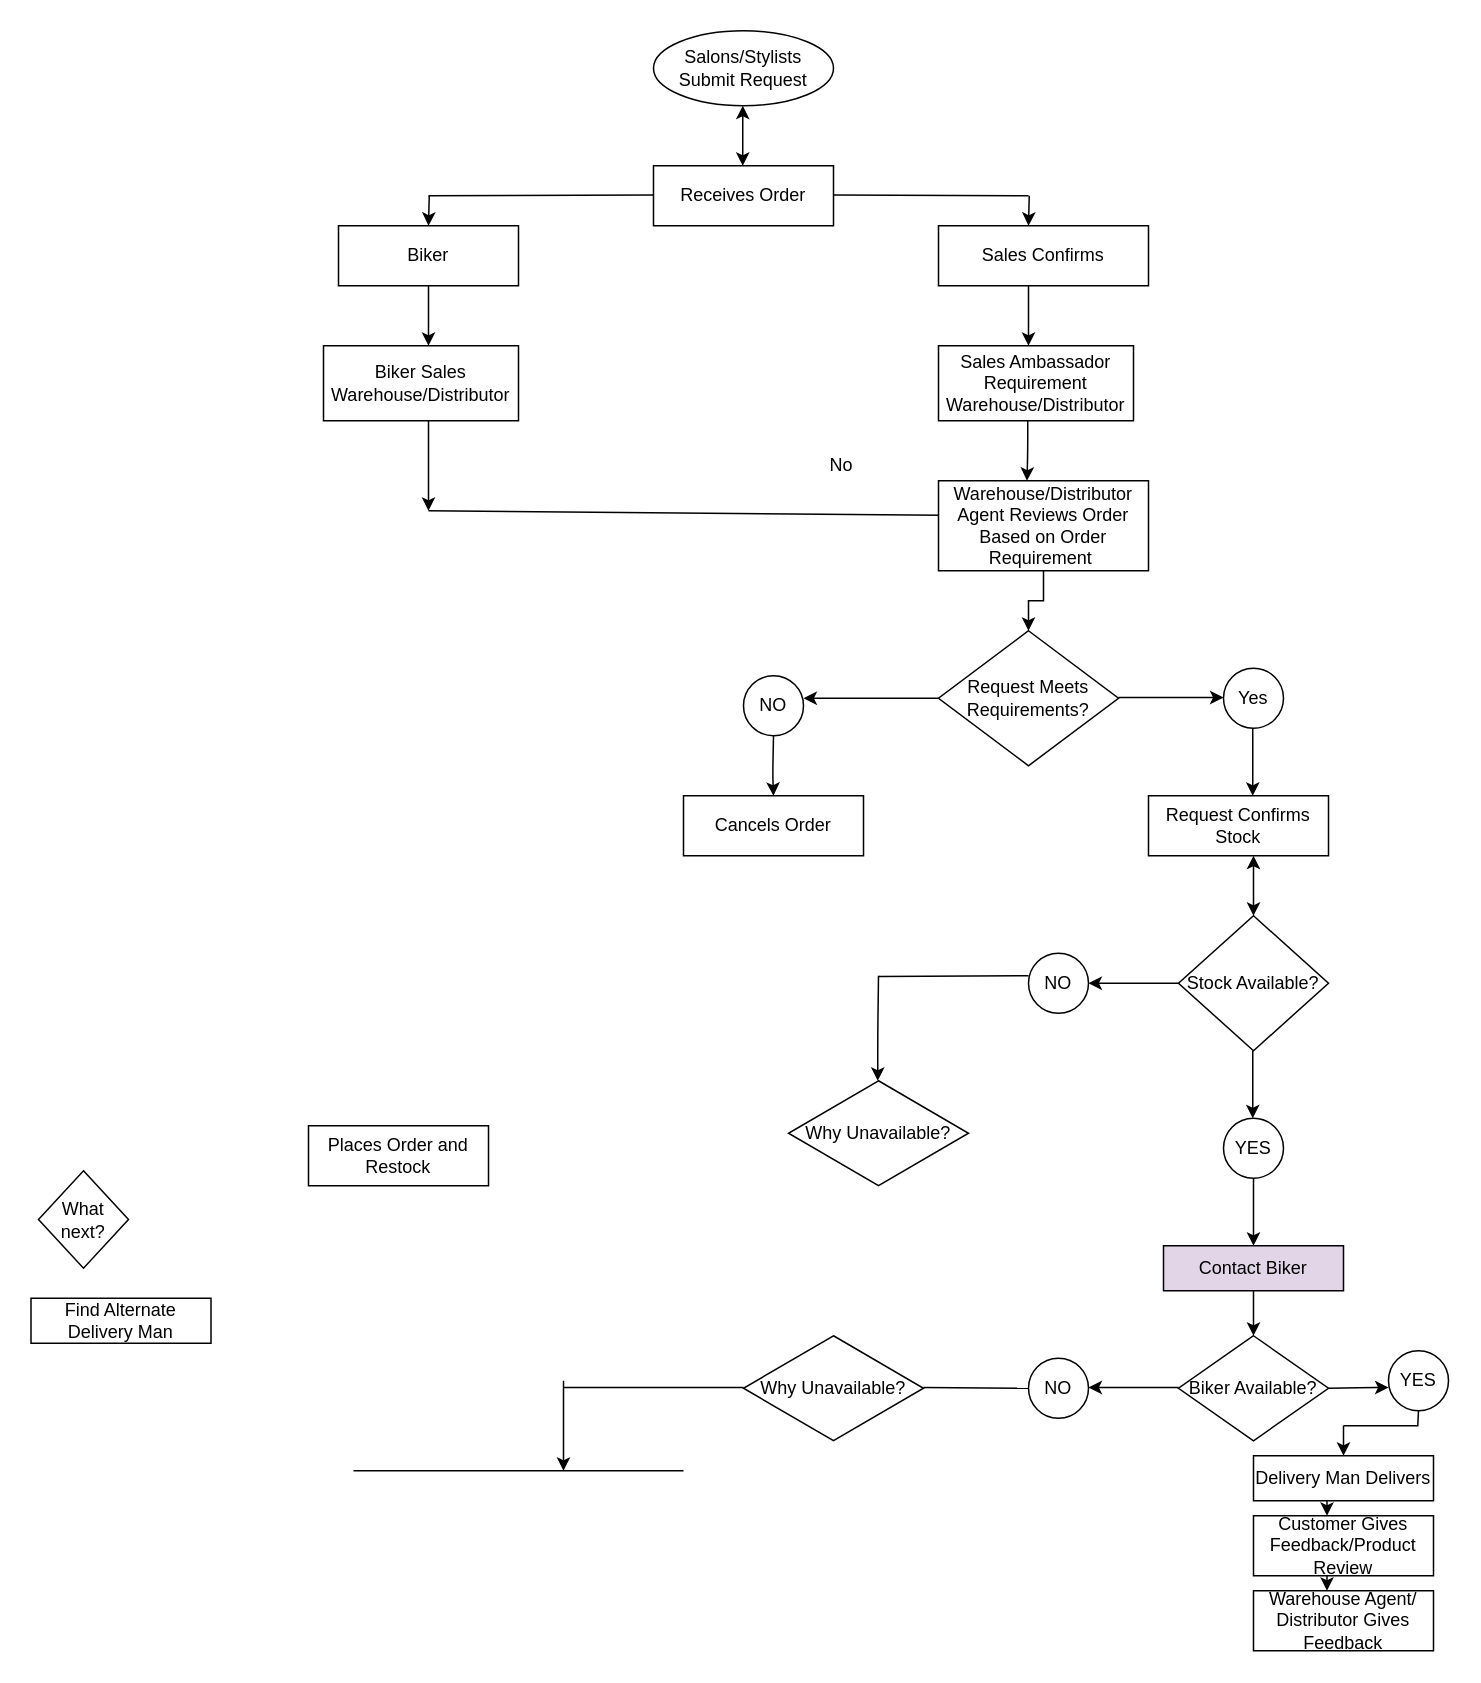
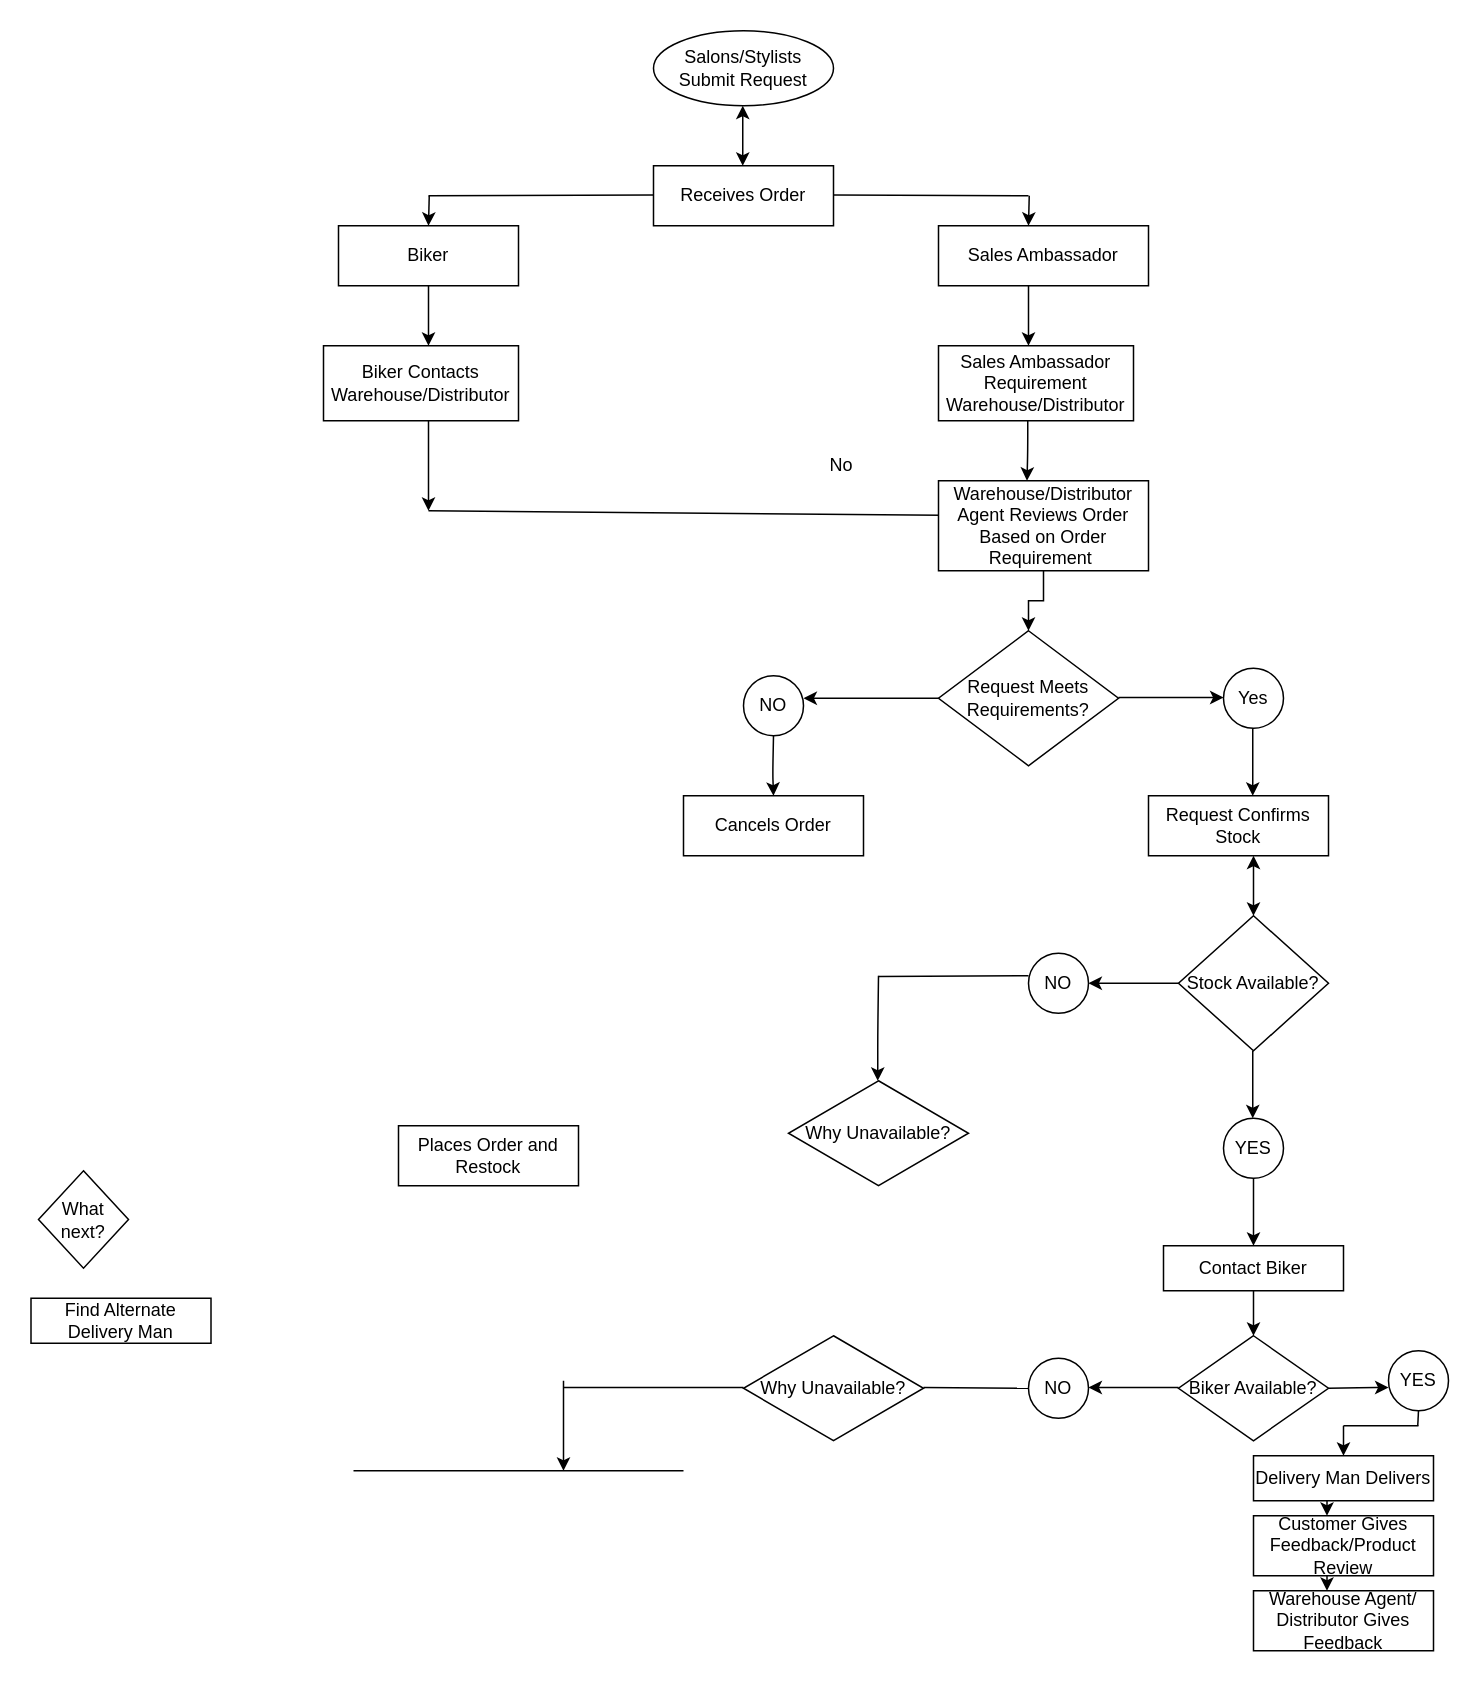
node "Sales Confirms": label "Sales Confirms" -> "Sales Ambassador"
node "Biker Sales Warehouse/Distributor": label "Biker Sales Warehouse/Distributor" -> "Biker Contacts Warehouse/Distributor"
node "Places Order and Restock": moved (398, 1156) -> (488, 1156)
node "Contact Biker": fillcolor #e1d5e7 -> #ffffff
